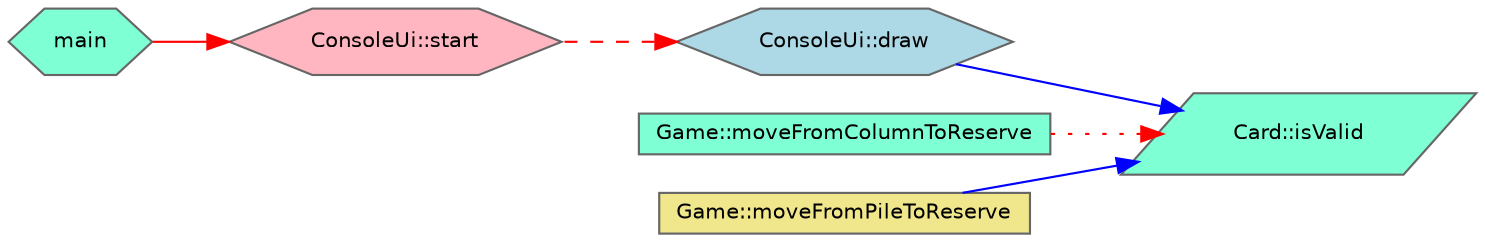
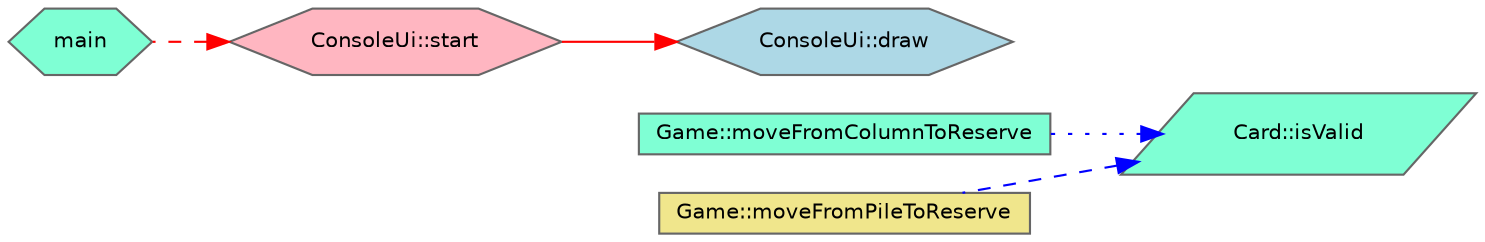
edge "main" -> "ConsoleUi::start": style solid -> dashed
edge "ConsoleUi::start" -> "ConsoleUi::draw": style dashed -> solid
edge "ConsoleUi::draw" -> "Card::isValid": removed
edge "Game::moveFromColumnToReserve" -> "Card::isValid": color red -> blue
edge "Game::moveFromPileToReserve" -> "Card::isValid": style solid -> dashed
